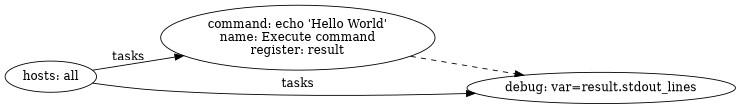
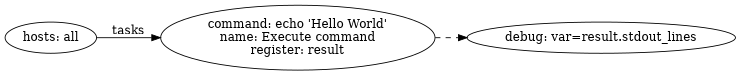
edge "hosts: all" -> "debug: var=result.stdout_lines": removed, label "tasks"
